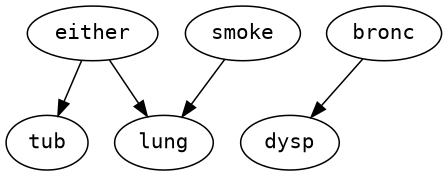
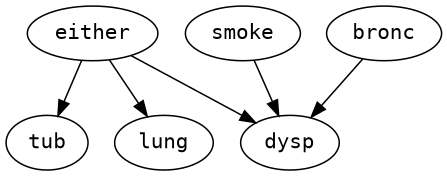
edge "smoke" -> "lung": now "smoke" -> "dysp"
edge "either" -> "dysp": added
